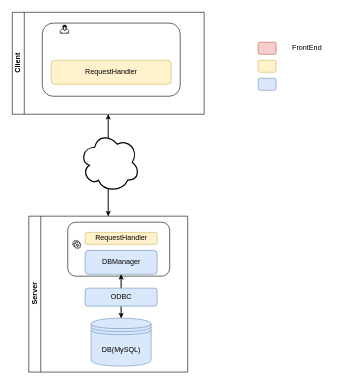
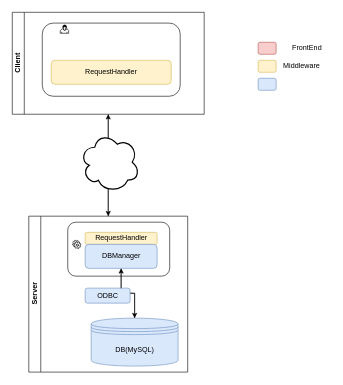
node "Middleware": added
node "DBManager": moved (121, 263) -> (121, 257)
node "ODBC": size 72x18 -> 45x15
node "DB(MySQL)": size 60x48 -> 87x48
